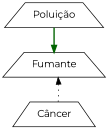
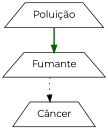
edge "Câncer" -> "Fumante": reversed
